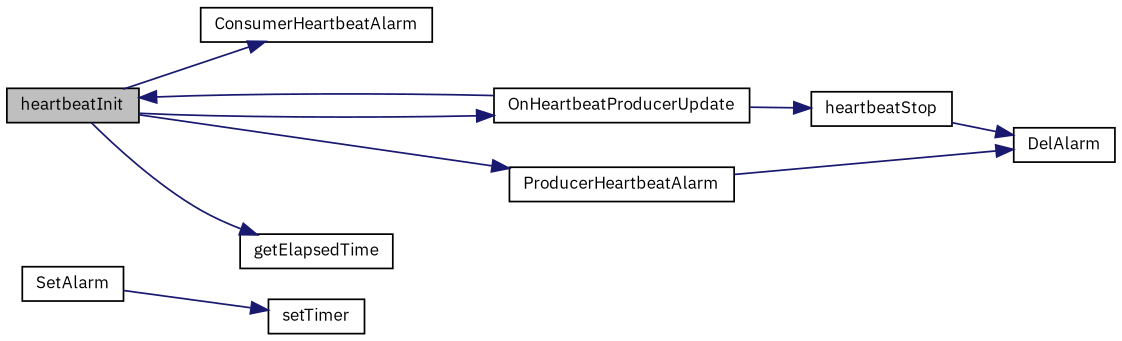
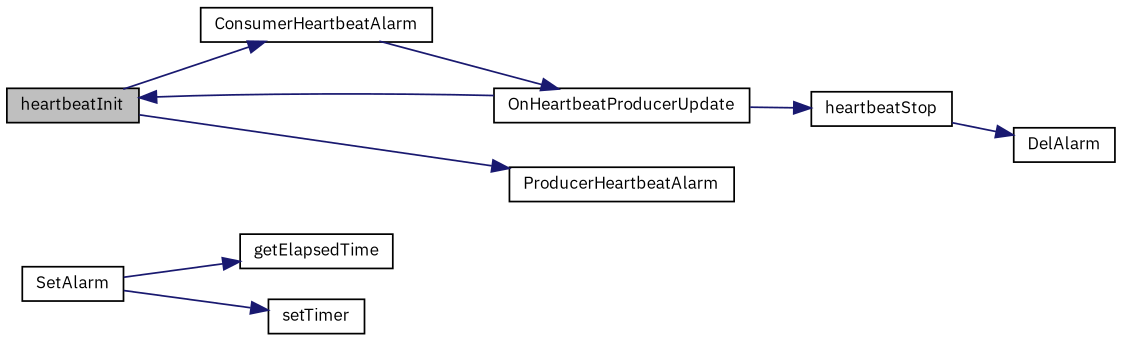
edge "heartbeatInit" -> "OnHeartbeatProducerUpdate": now "ConsumerHeartbeatAlarm" -> "OnHeartbeatProducerUpdate"
edge "ProducerHeartbeatAlarm" -> "DelAlarm": removed
edge "heartbeatInit" -> "getElapsedTime": now "SetAlarm" -> "getElapsedTime"
